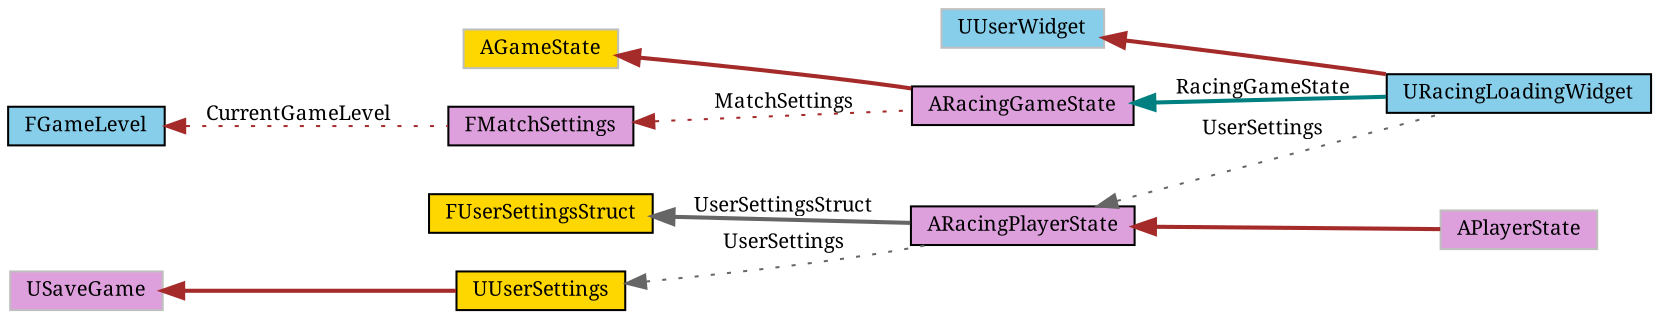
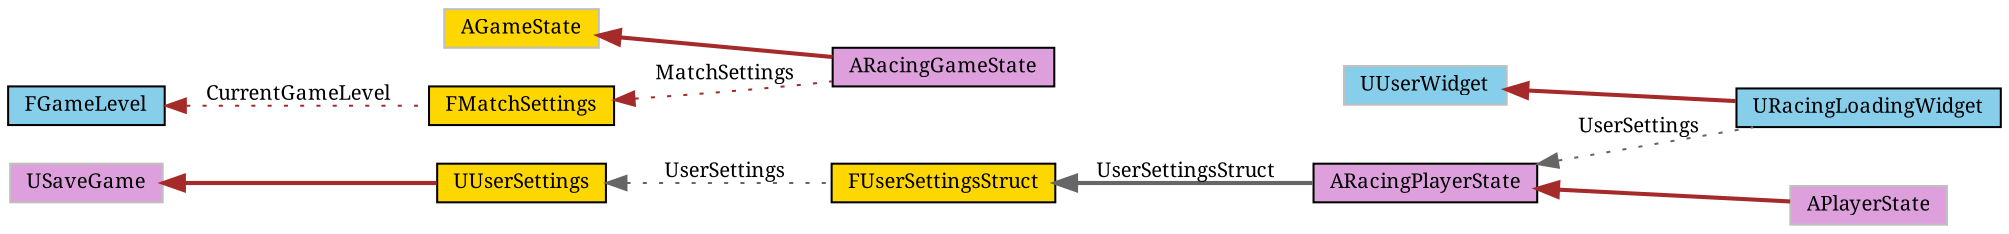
edge "URacingLoadingWidget" -> "ARacingGameState": removed, label "RacingGameState"
node "FMatchSettings": fillcolor plum -> gold
edge "ARacingPlayerState" -> "UUserSettings": now "FUserSettingsStruct" -> "UUserSettings"
